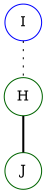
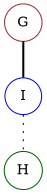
node "G": added
node "J": removed
